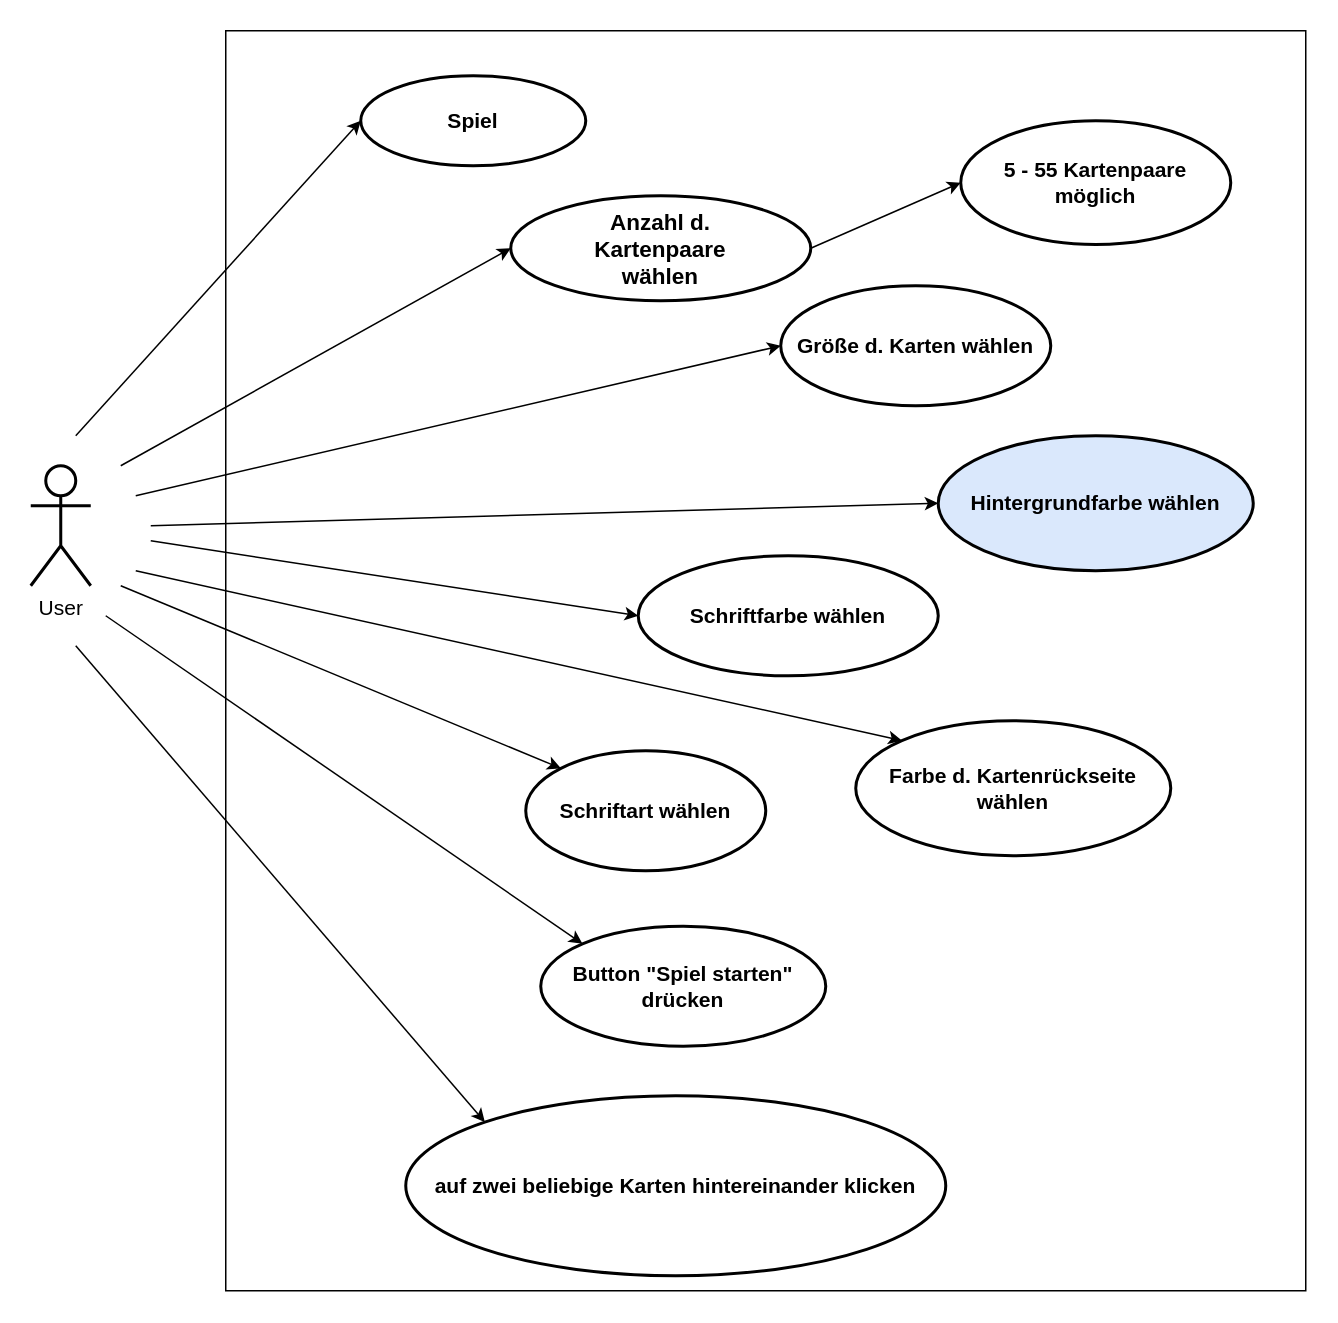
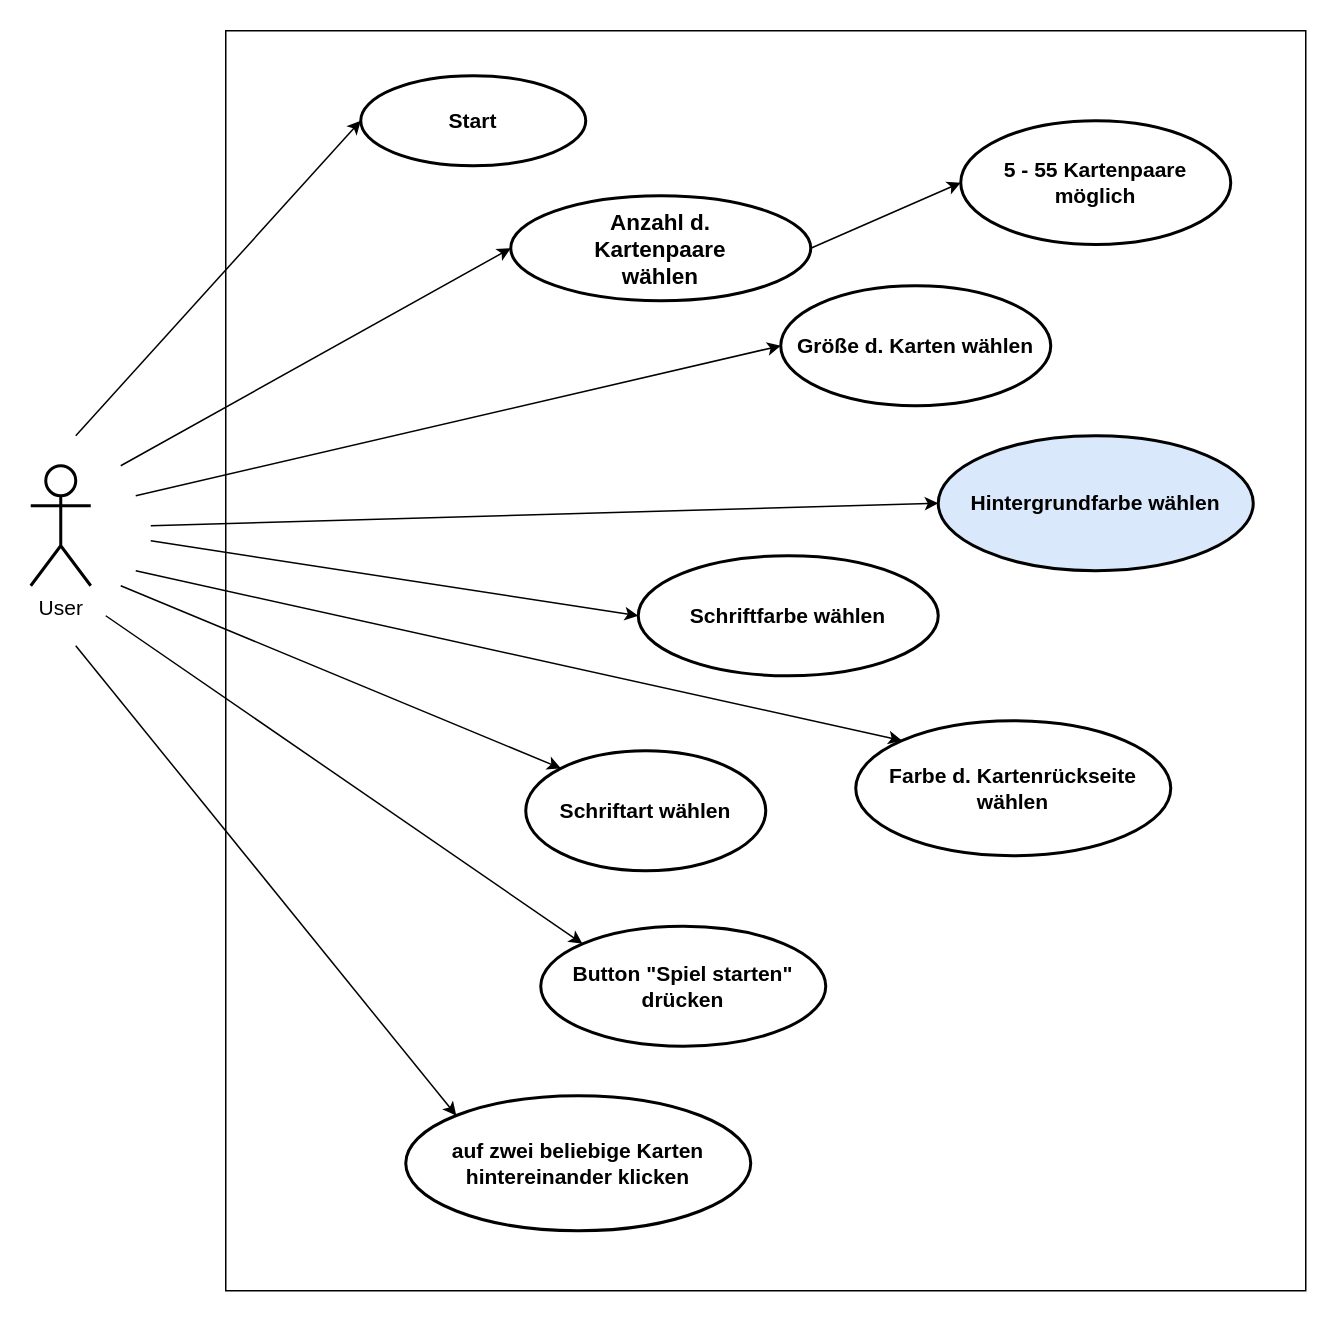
node "Spiel": label "Spiel" -> "Start"
node "auf zwei beliebige Karten hintereinander klicken": size 540x180 -> 345x135
